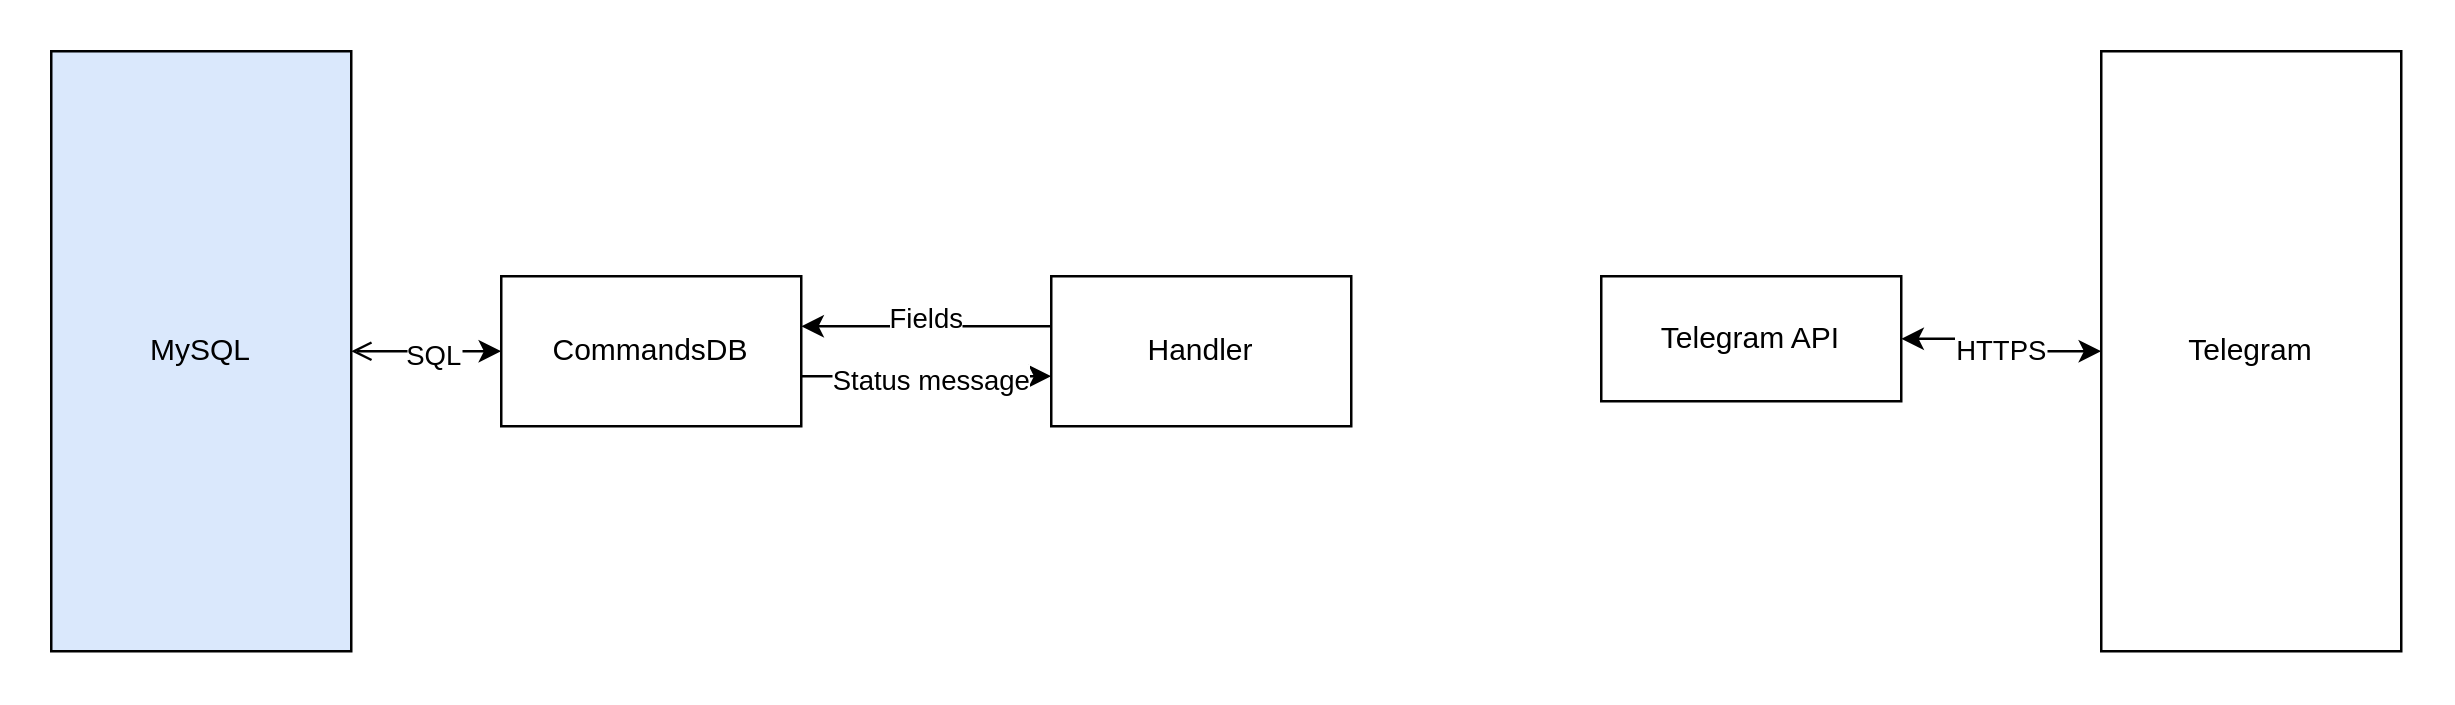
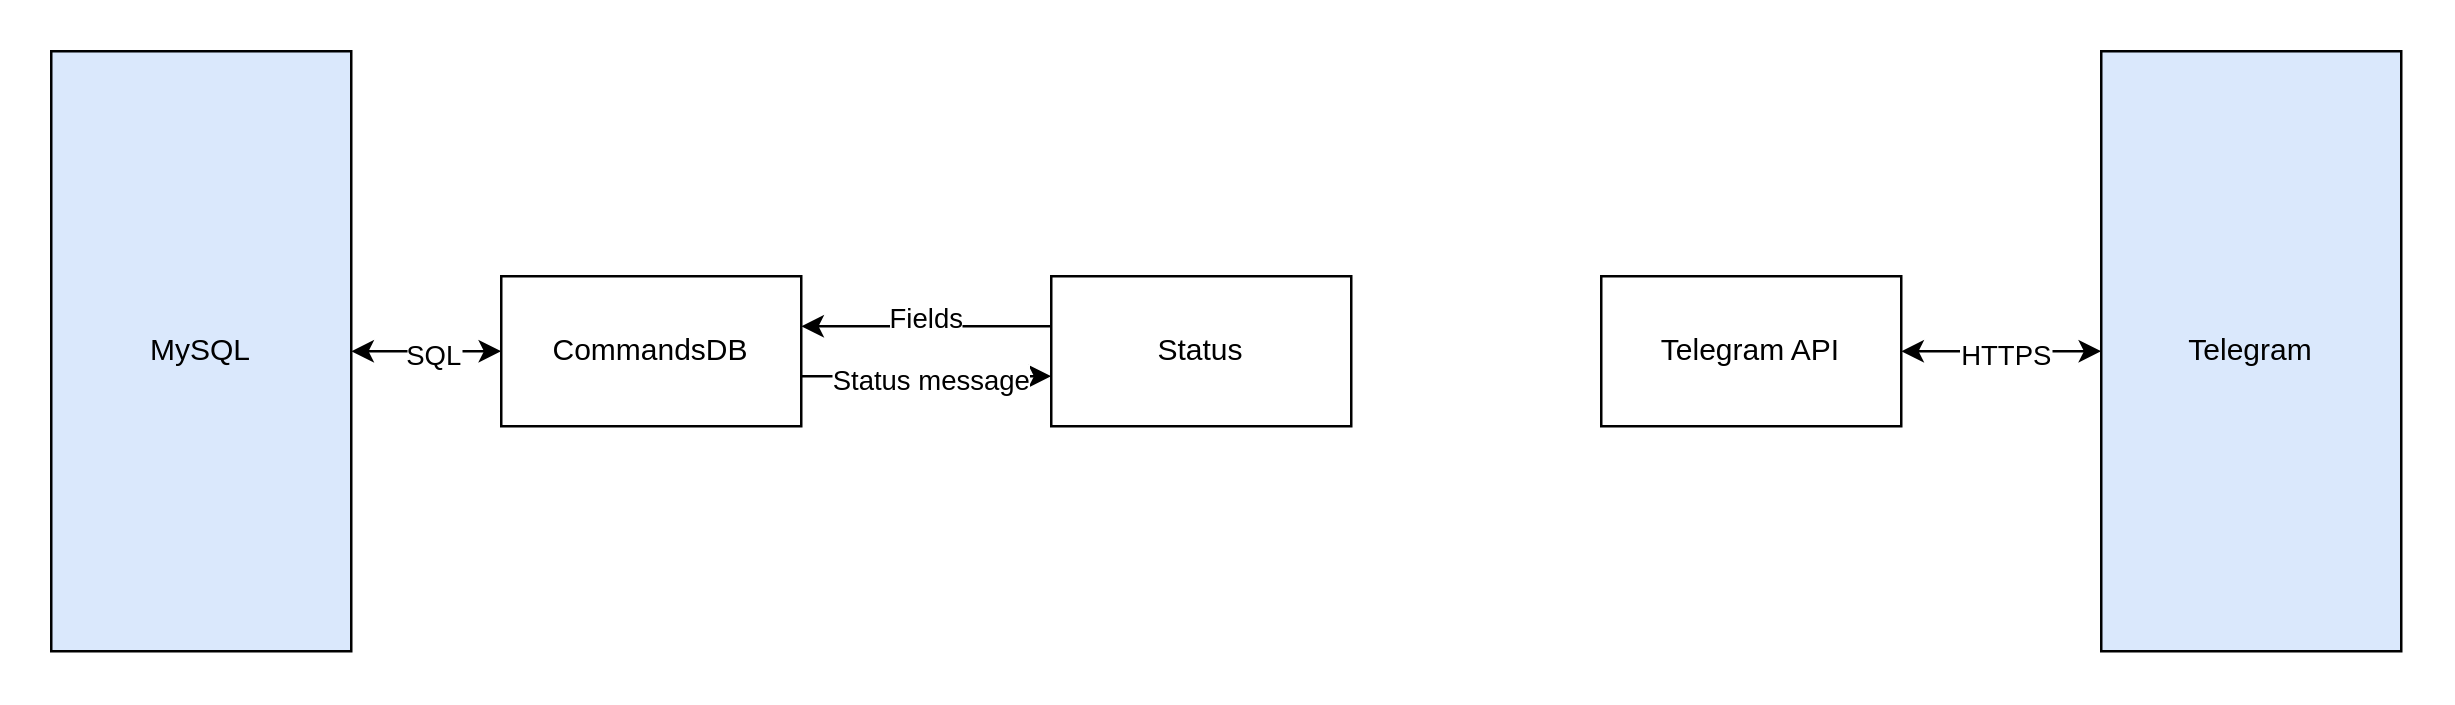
node "Telegram API": size 300x125 -> 300x150
edge "MySQL" -- "CommandsDB": arrowhead open -> classic
node "Handler": label "Handler" -> "Status"
node "Telegram": fillcolor #ffffff -> #dae8fc
